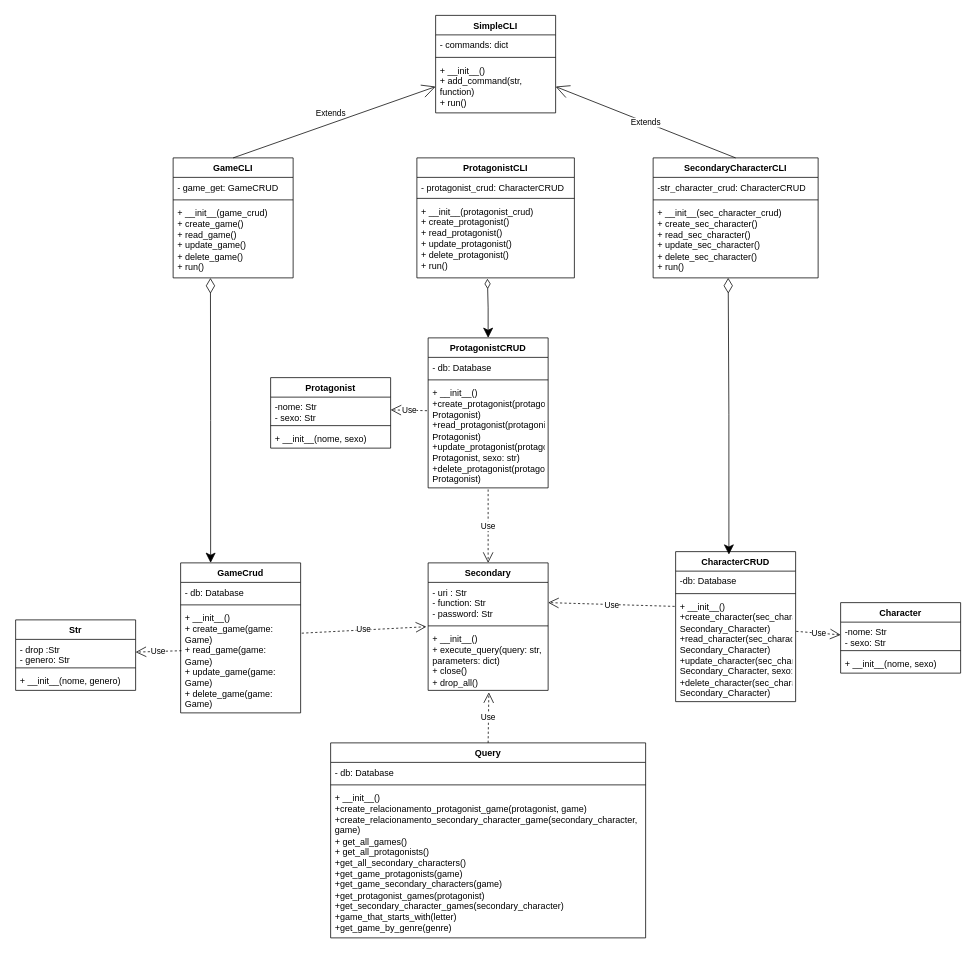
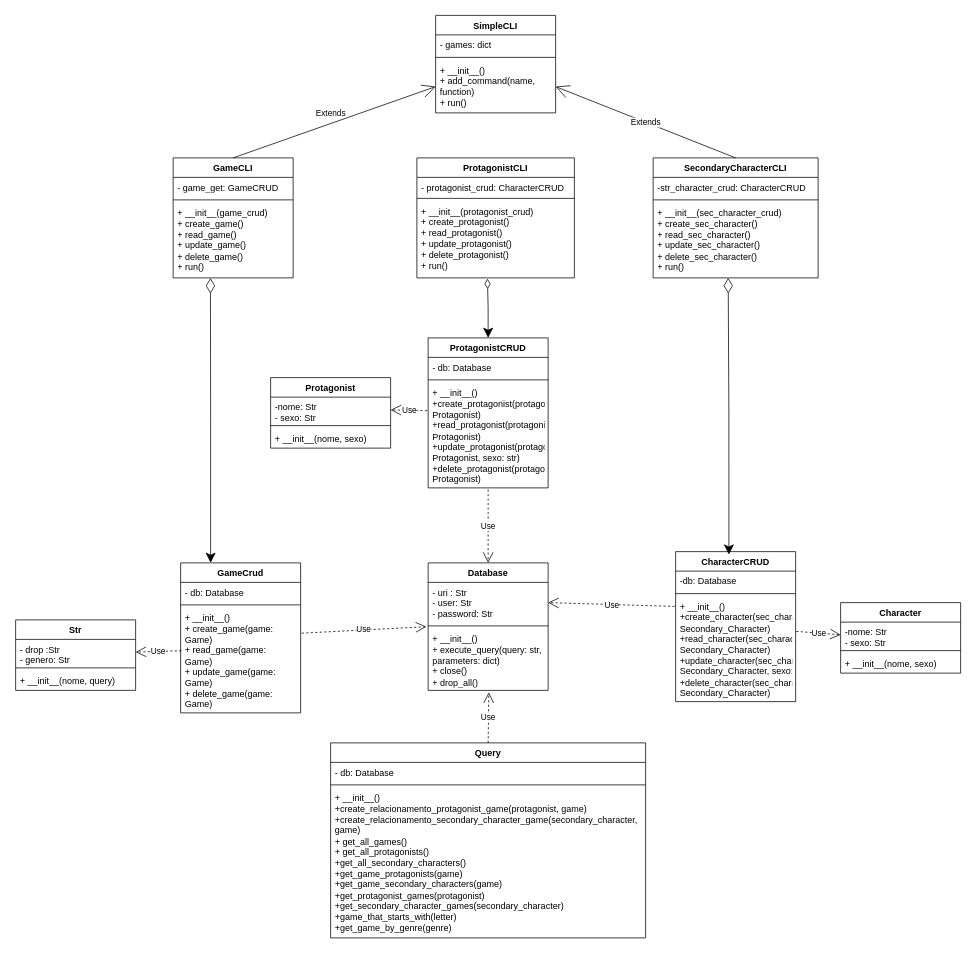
node "- commands: dict": label "- commands: dict" -> "- games: dict"
node "+ __init__() + add_command(str, function) + run()": label "+ __init__() + add_command(str, function) + run()" -> "+ __init__() + add_command(name, function) + run()"
node "Secondary": label "Secondary" -> "Database"
node "- uri : Str - function: Str - password: Str": label "- uri : Str - function: Str - password: Str" -> "- uri : Str - user: Str - password: Str"
node "+ __init__(nome, genero)": label "+ __init__(nome, genero)" -> "+ __init__(nome, query)"
